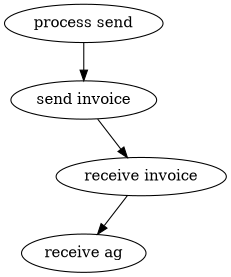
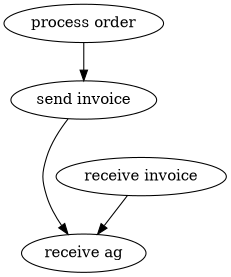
node "process send": label "process send" -> "process order"
edge "send invoice" -> "receive invoice": now "send invoice" -> "receive ag"
